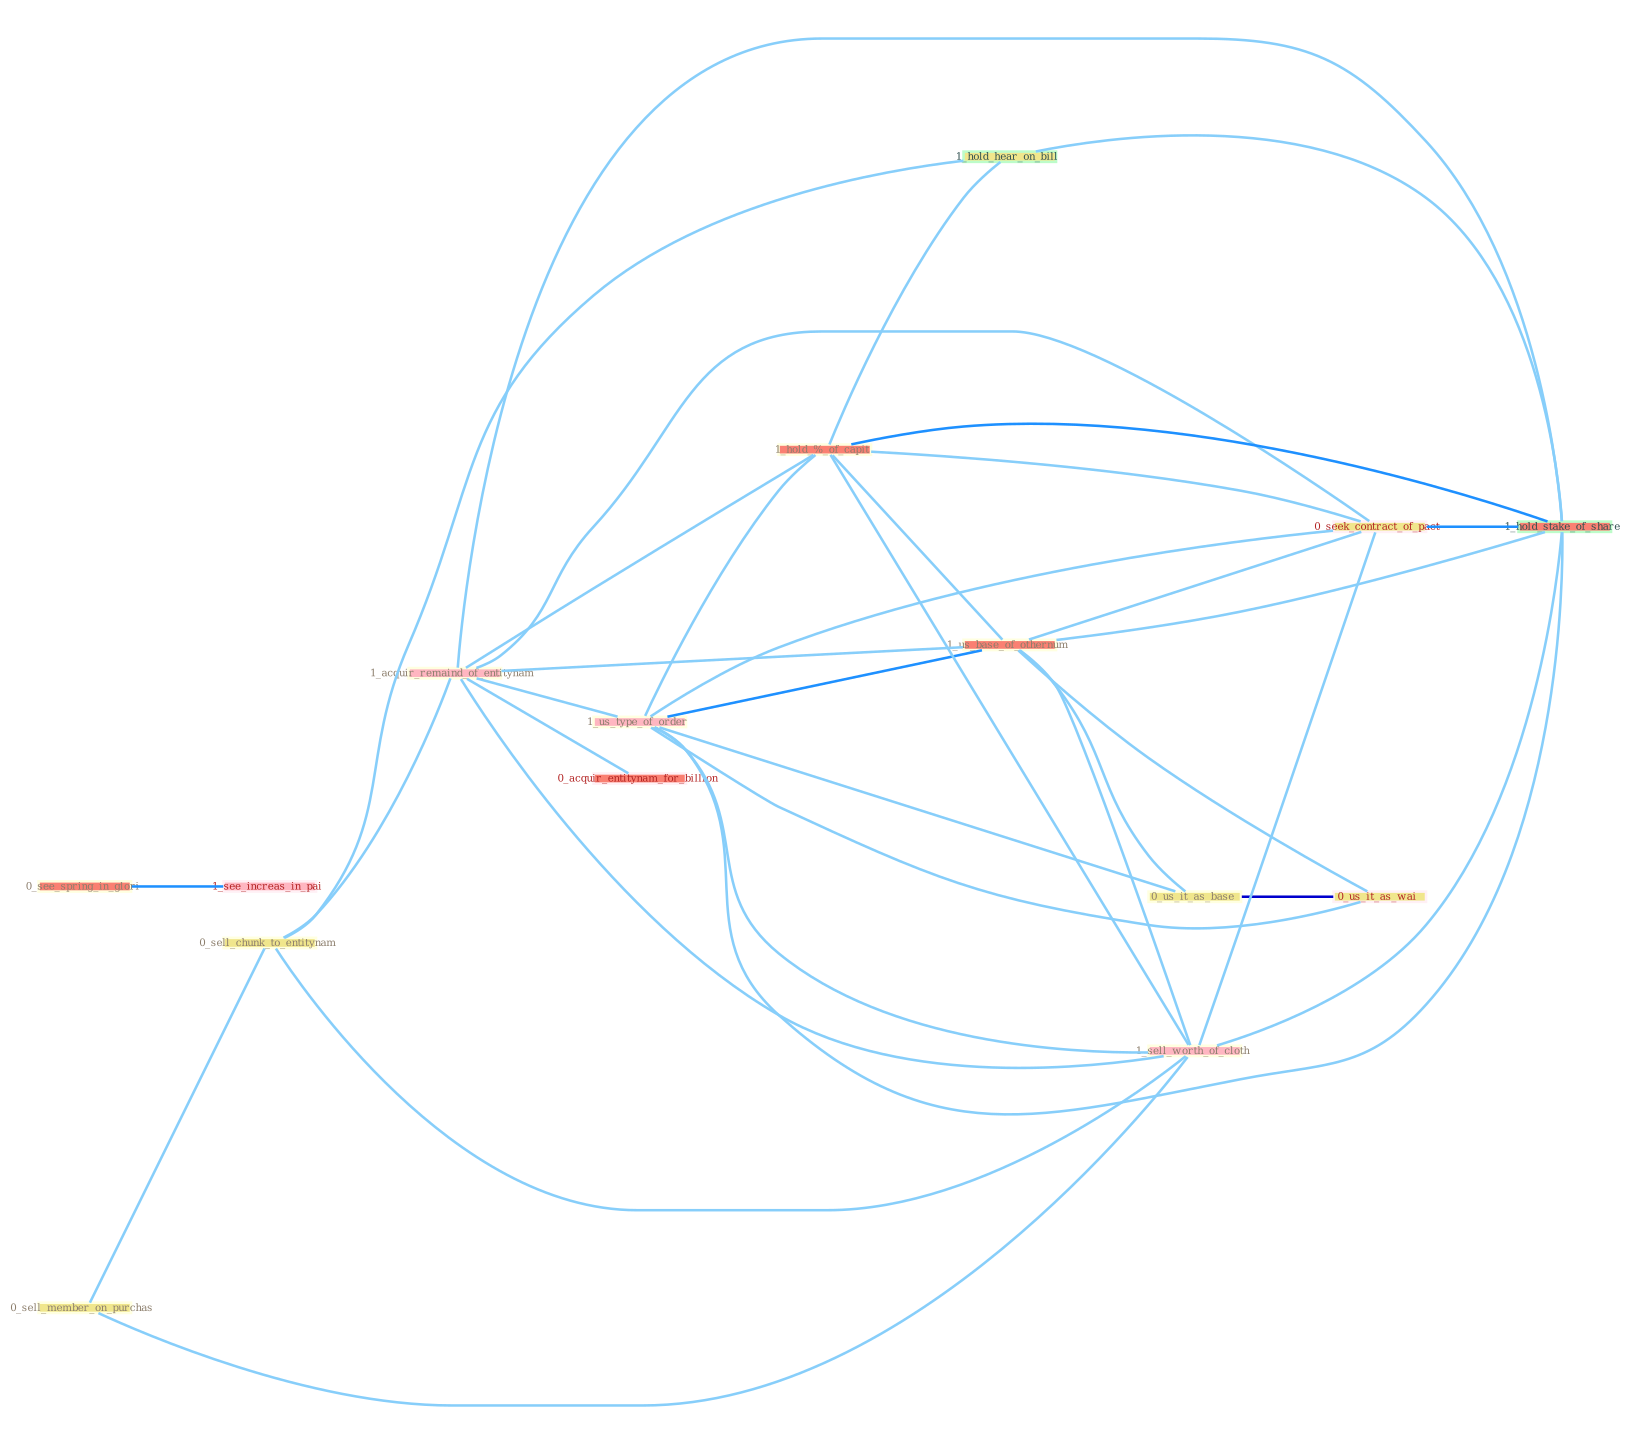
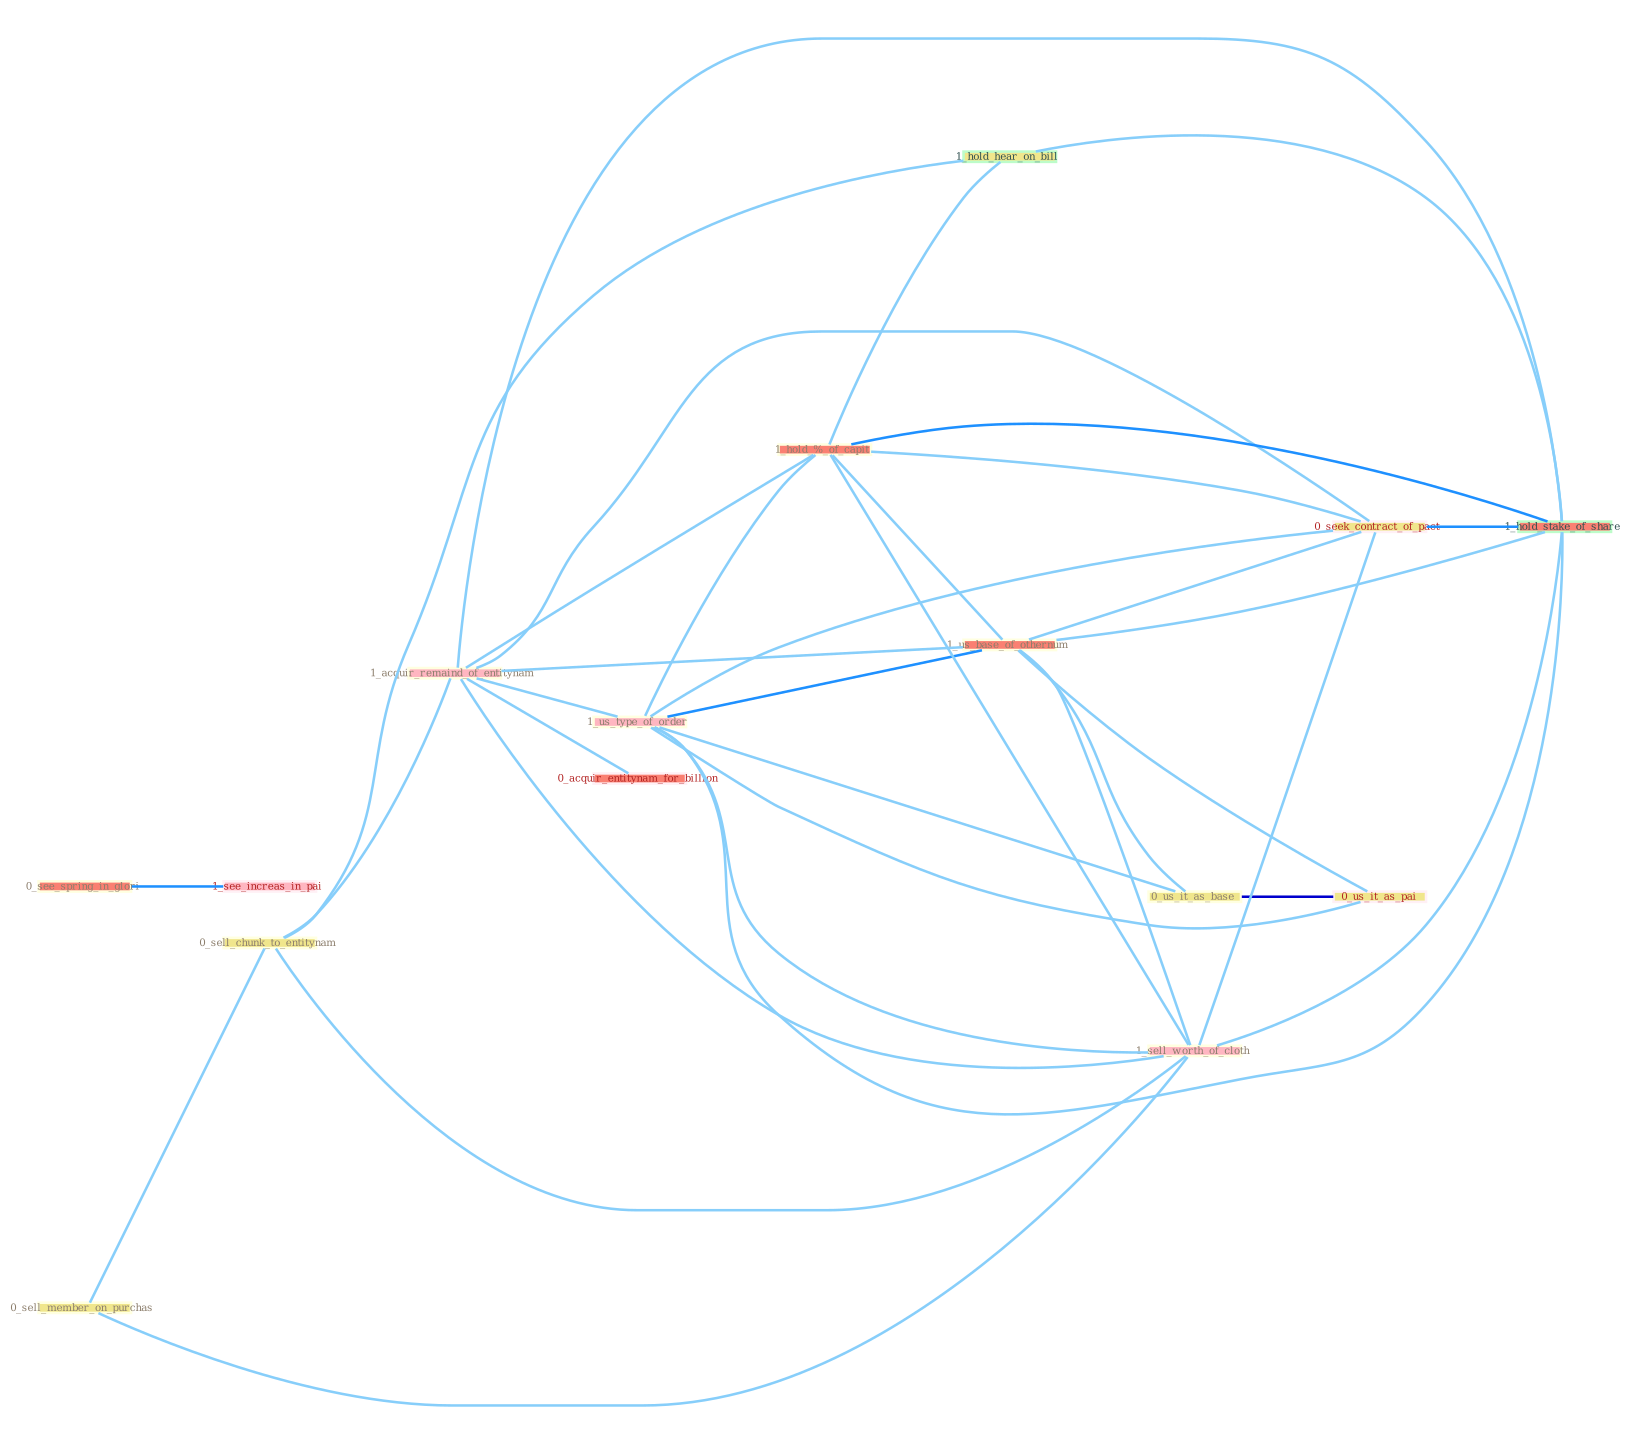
node "0_us_it_as_wai": label "0_us_it_as_wai" -> "0_us_it_as_pai"
